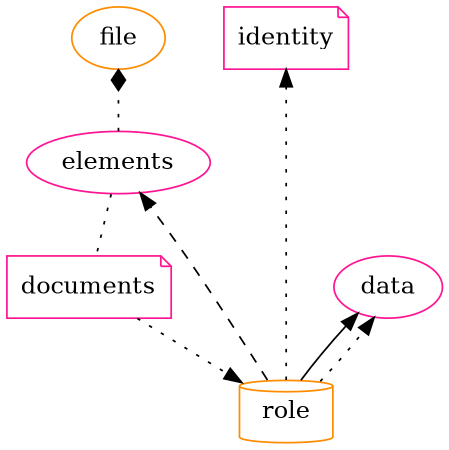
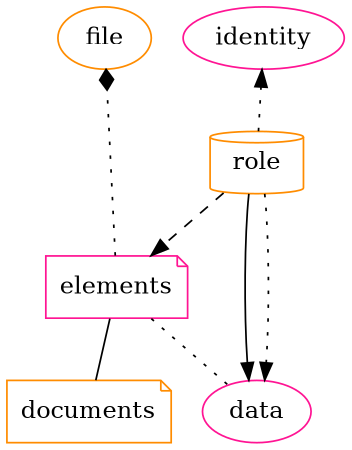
node "identity": shape note -> ellipse
node "elements": shape ellipse -> note
edge "elements" -- "documents": style dotted -> solid
node "documents": color deeppink -> darkorange
edge "documents" -> "role": removed
edge "elements" -- "data": added
